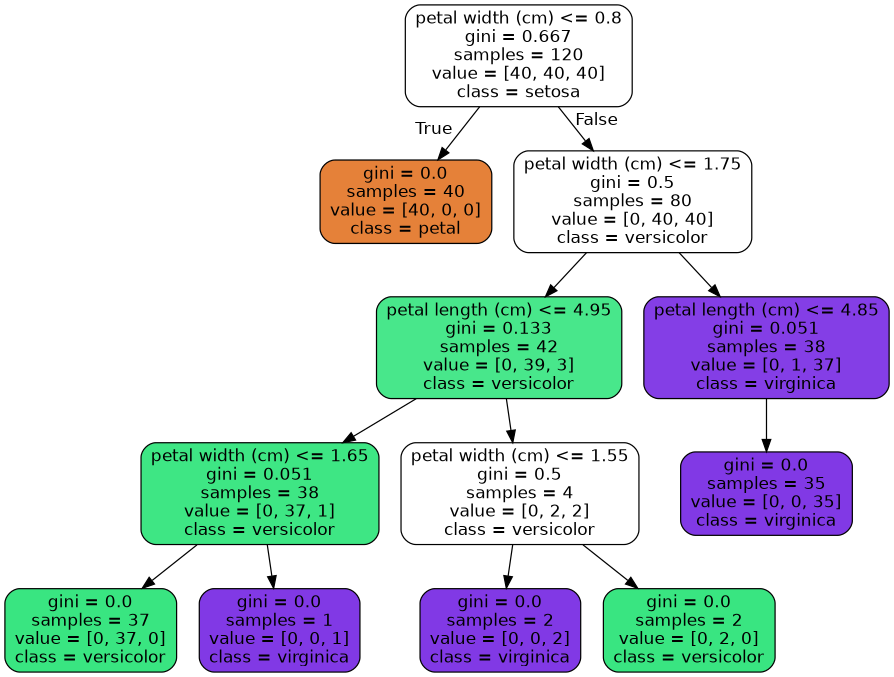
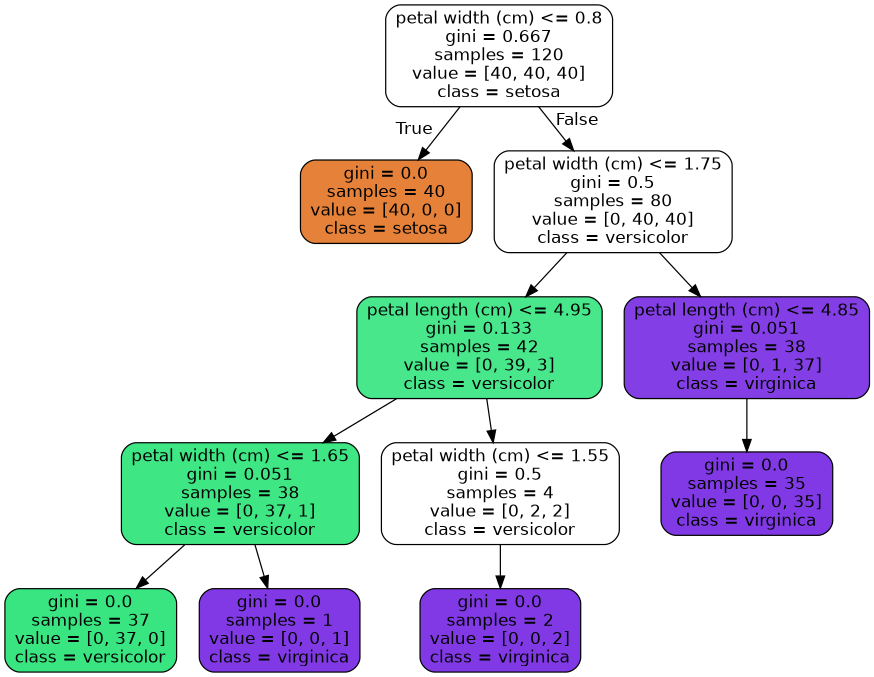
node "gini = 0.0 samples = 40 value = [40, 0, 0] class = petal": label "gini = 0.0 samples = 40 value = [40, 0, 0] class = petal" -> "gini = 0.0 samples = 40 value = [40, 0, 0] class = setosa"
node "gini = 0.0 samples = 2 value = [0, 2, 0] class = versicolor": removed
